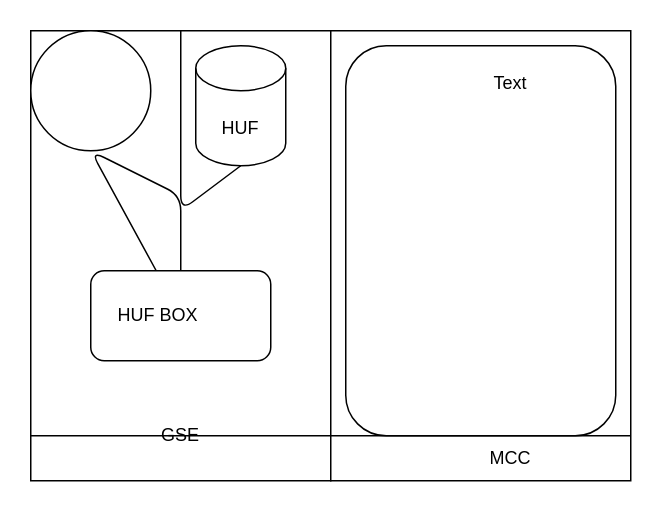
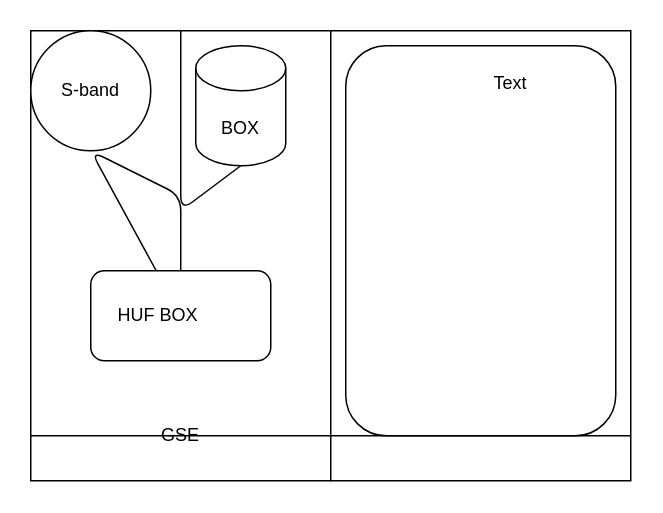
node "S-band": added
node "HUF": label "HUF" -> "BOX"
node "MCC": removed
